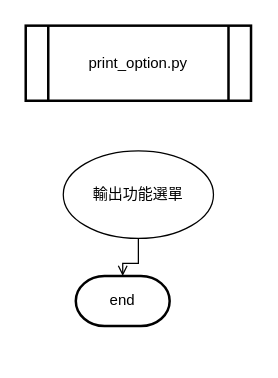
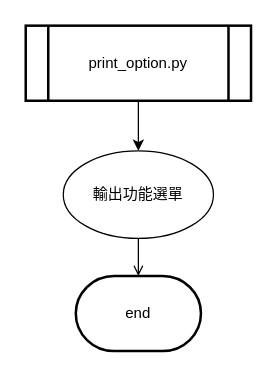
edge "print_option.py" -> "輸出功能選單": added
node "end": size 94x50 -> 125x75
